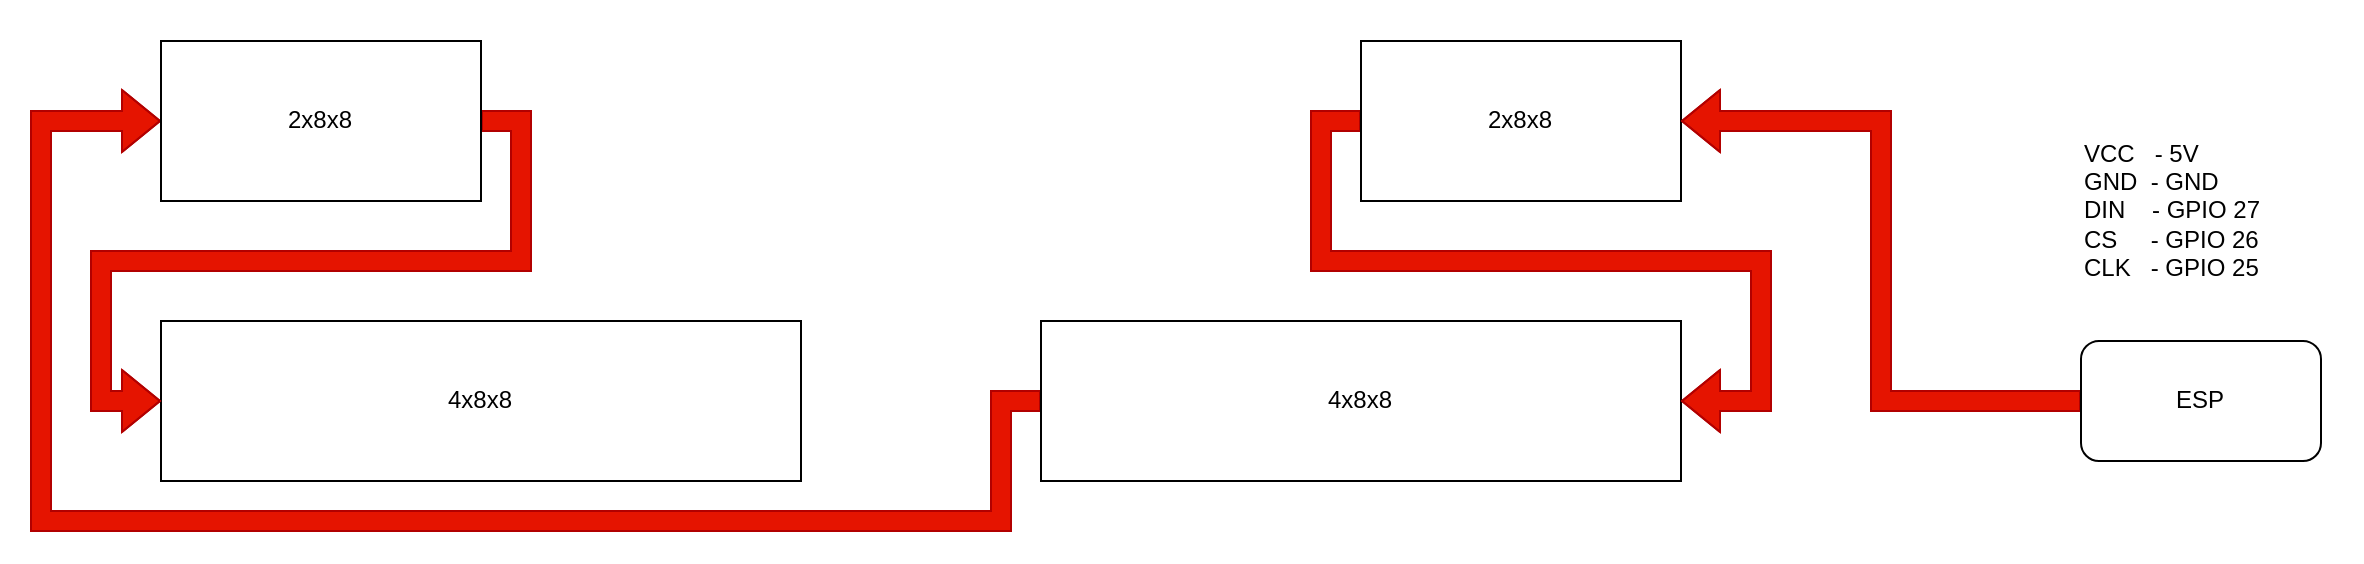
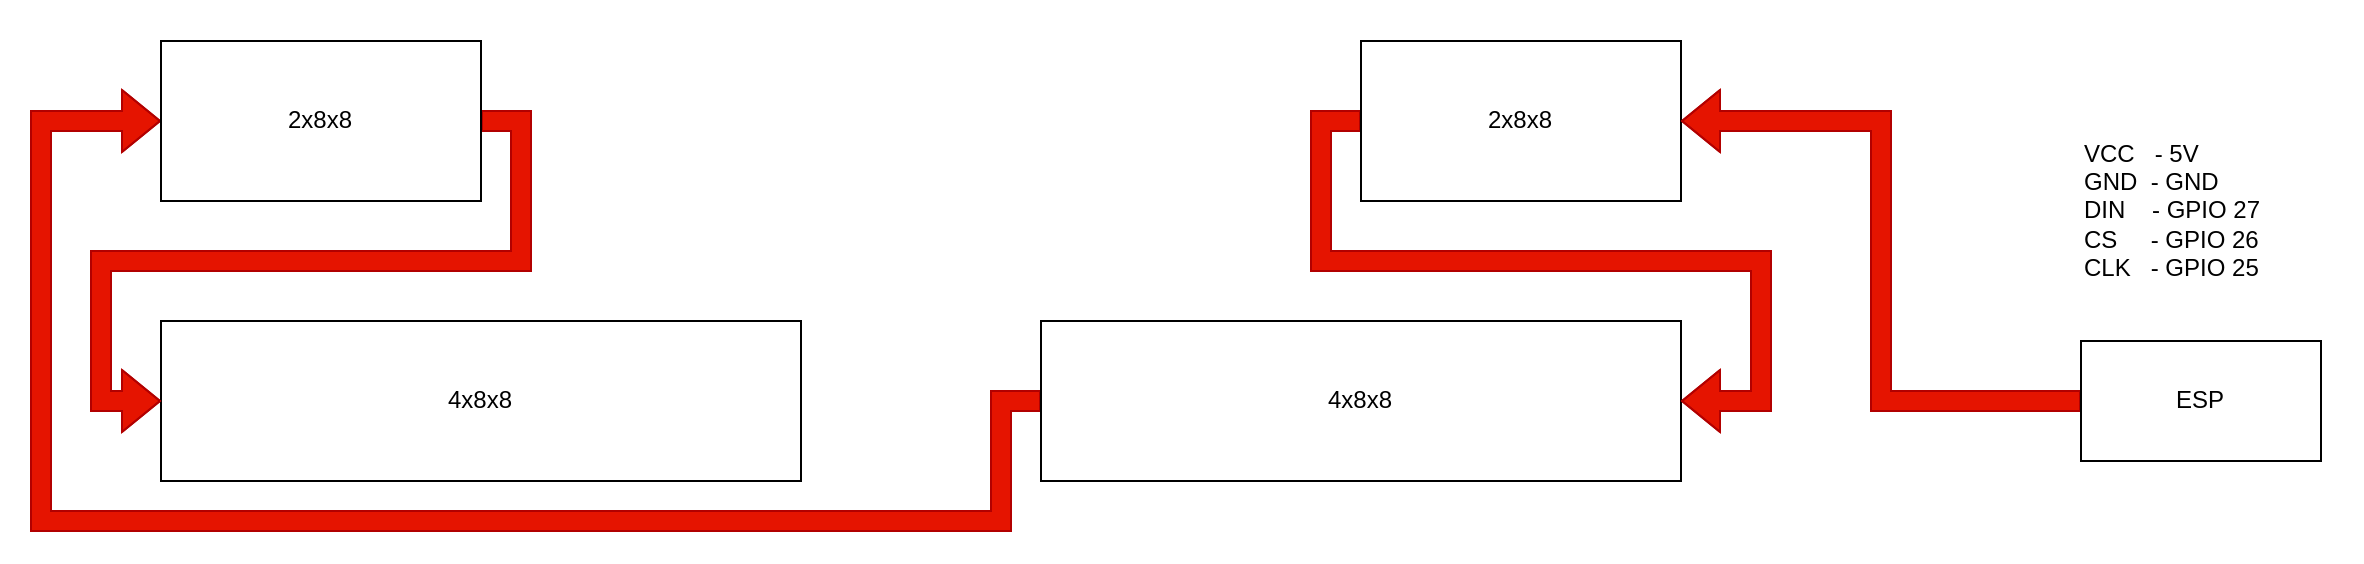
node "ESP": shape rounded rectangle -> rectangle
